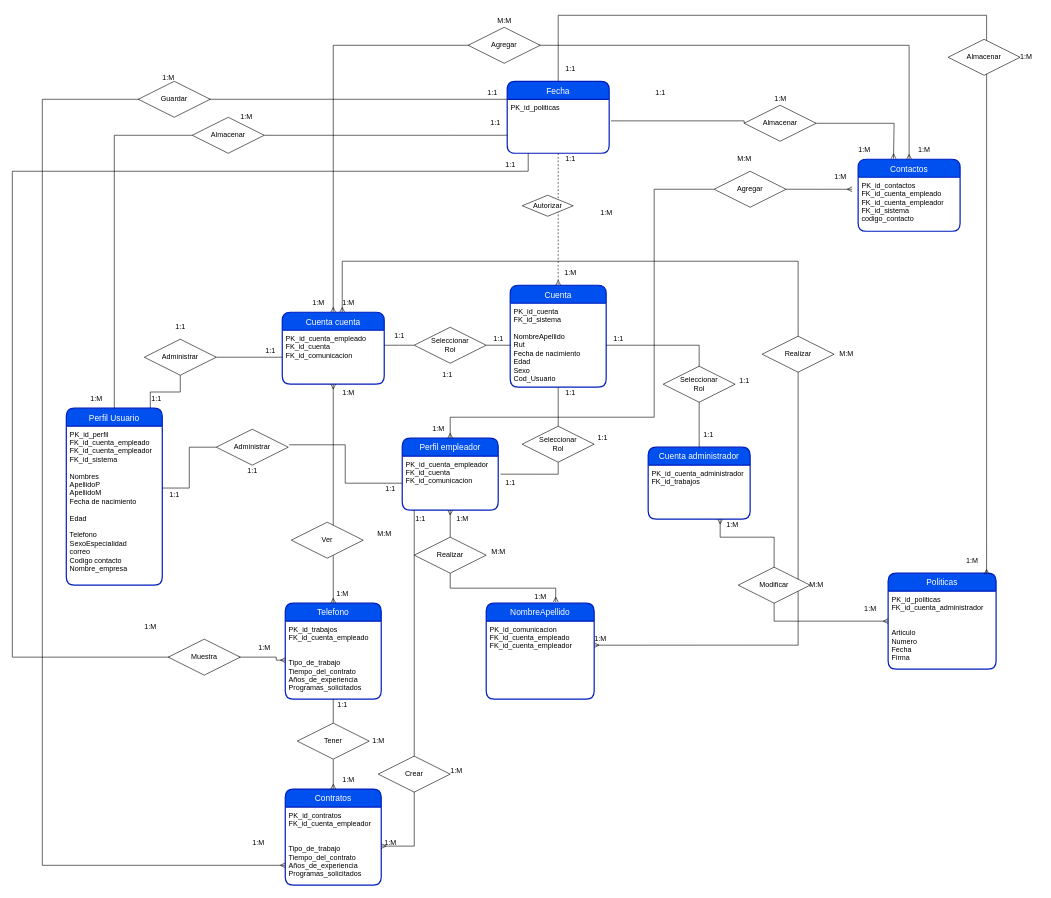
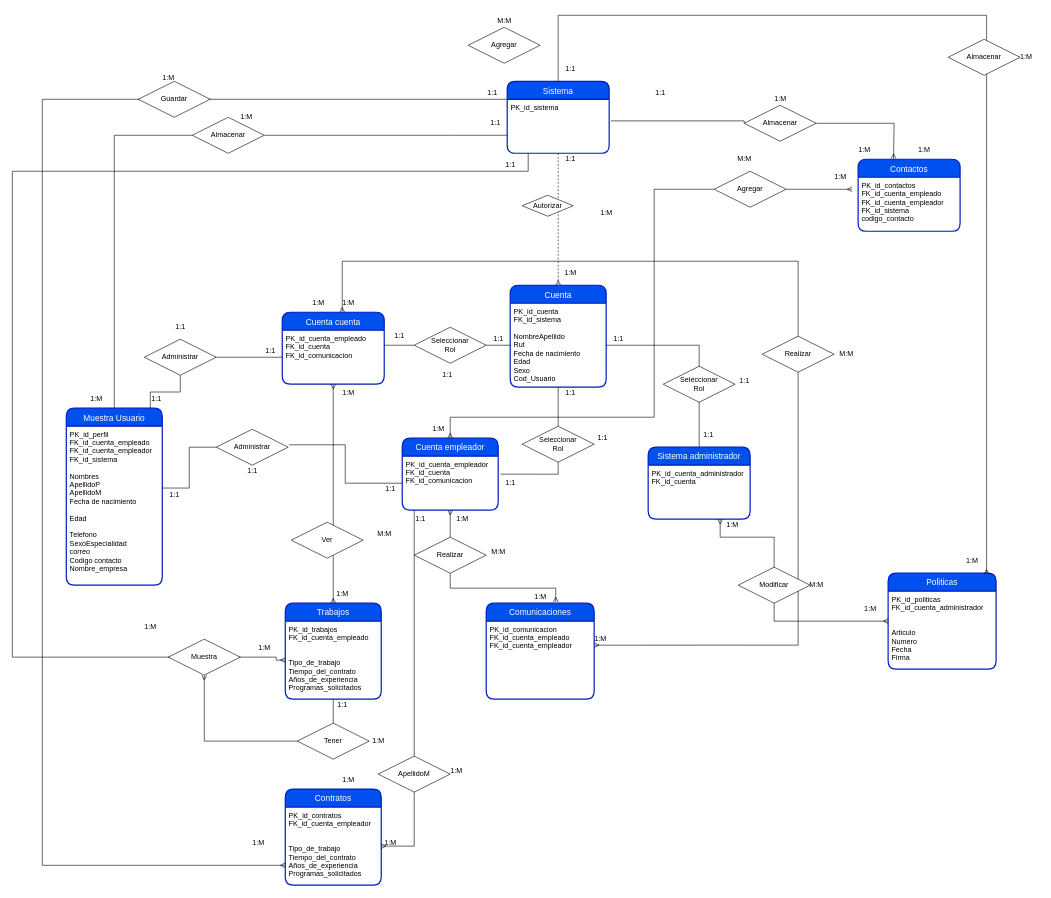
edge "Contactos" -- "Cuenta cuenta": removed
node "Fecha": label "Fecha" -> "Sistema"
node "PK_id_politicas": label "PK_id_politicas" -> "PK_id_sistema"
node "Perfil Usuario": label "Perfil Usuario" -> "Muestra Usuario"
node "Perfil empleador": label "Perfil empleador" -> "Cuenta empleador"
node "Cuenta administrador": label "Cuenta administrador" -> "Sistema administrador"
node "PK_id_cuenta_administrador FK_id_trabajos": label "PK_id_cuenta_administrador FK_id_trabajos" -> "PK_id_cuenta_administrador FK_id_cuenta"
node "Telefono": label "Telefono" -> "Trabajos"
node "NombreApellido": label "NombreApellido" -> "Comunicaciones"
edge "Tener" -> "Contratos": now "Tener" -> "Muestra"
node "Crear": label "Crear" -> "ApellidoM"
